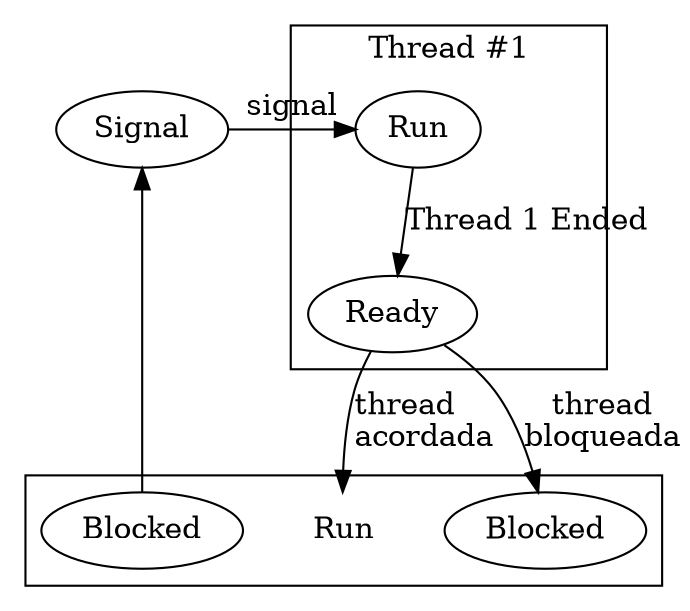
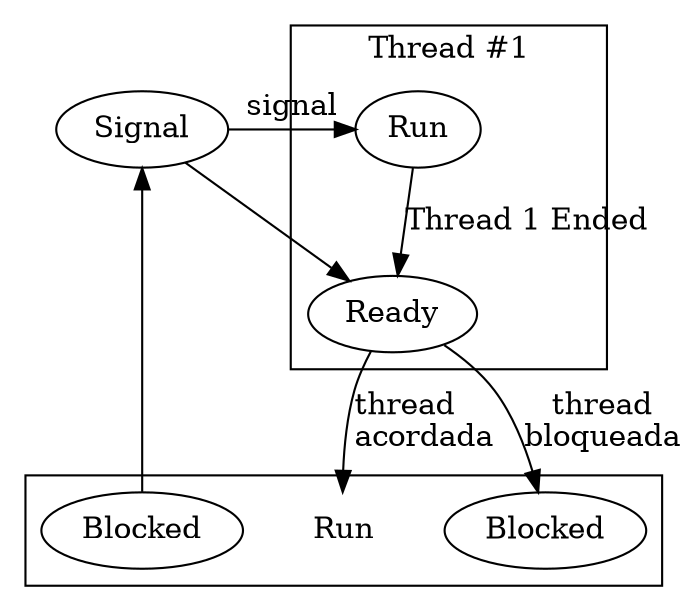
edge "Signal" -> "Ready": added
